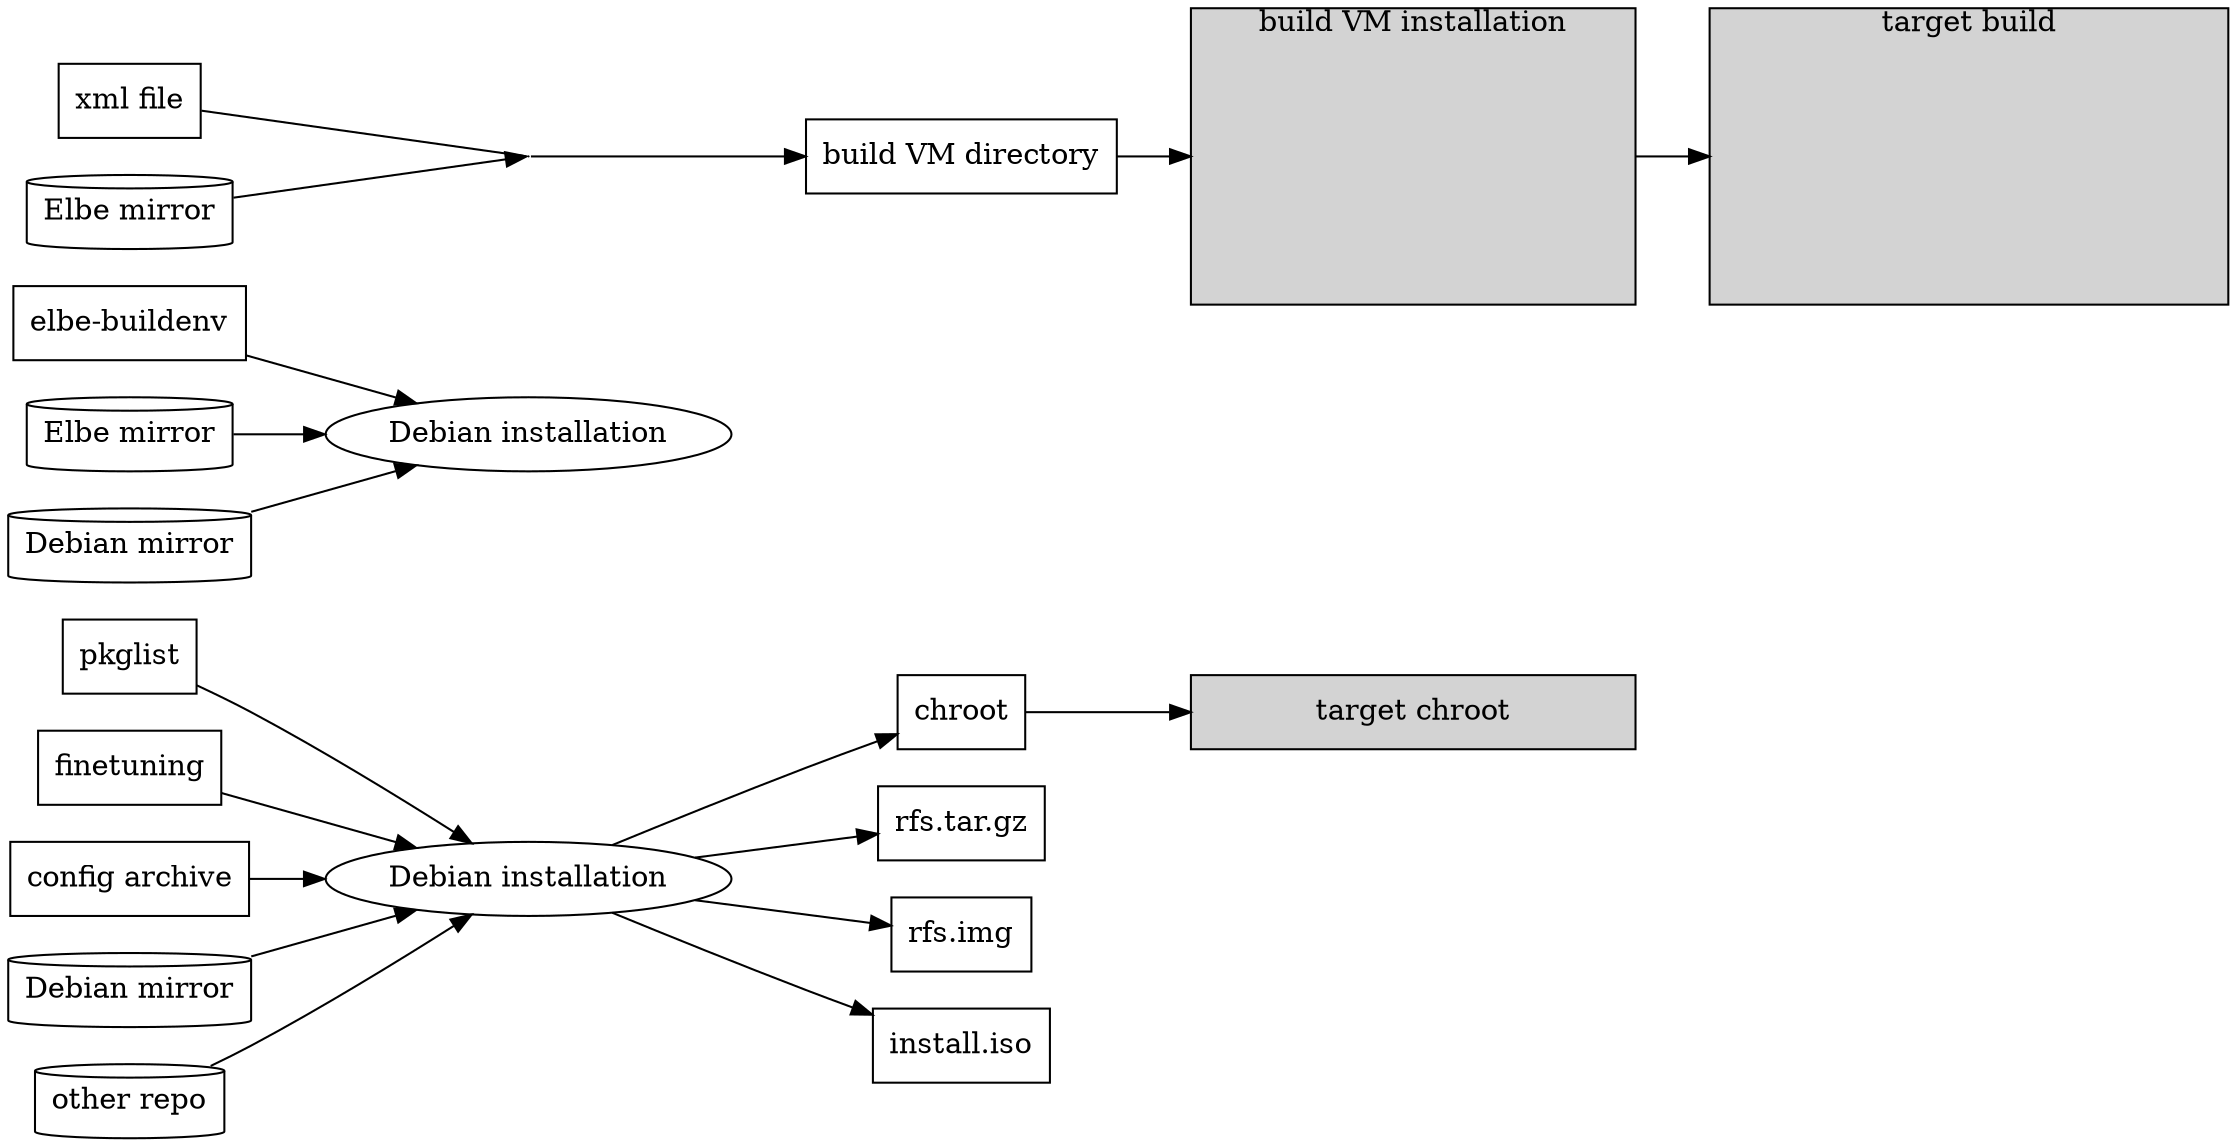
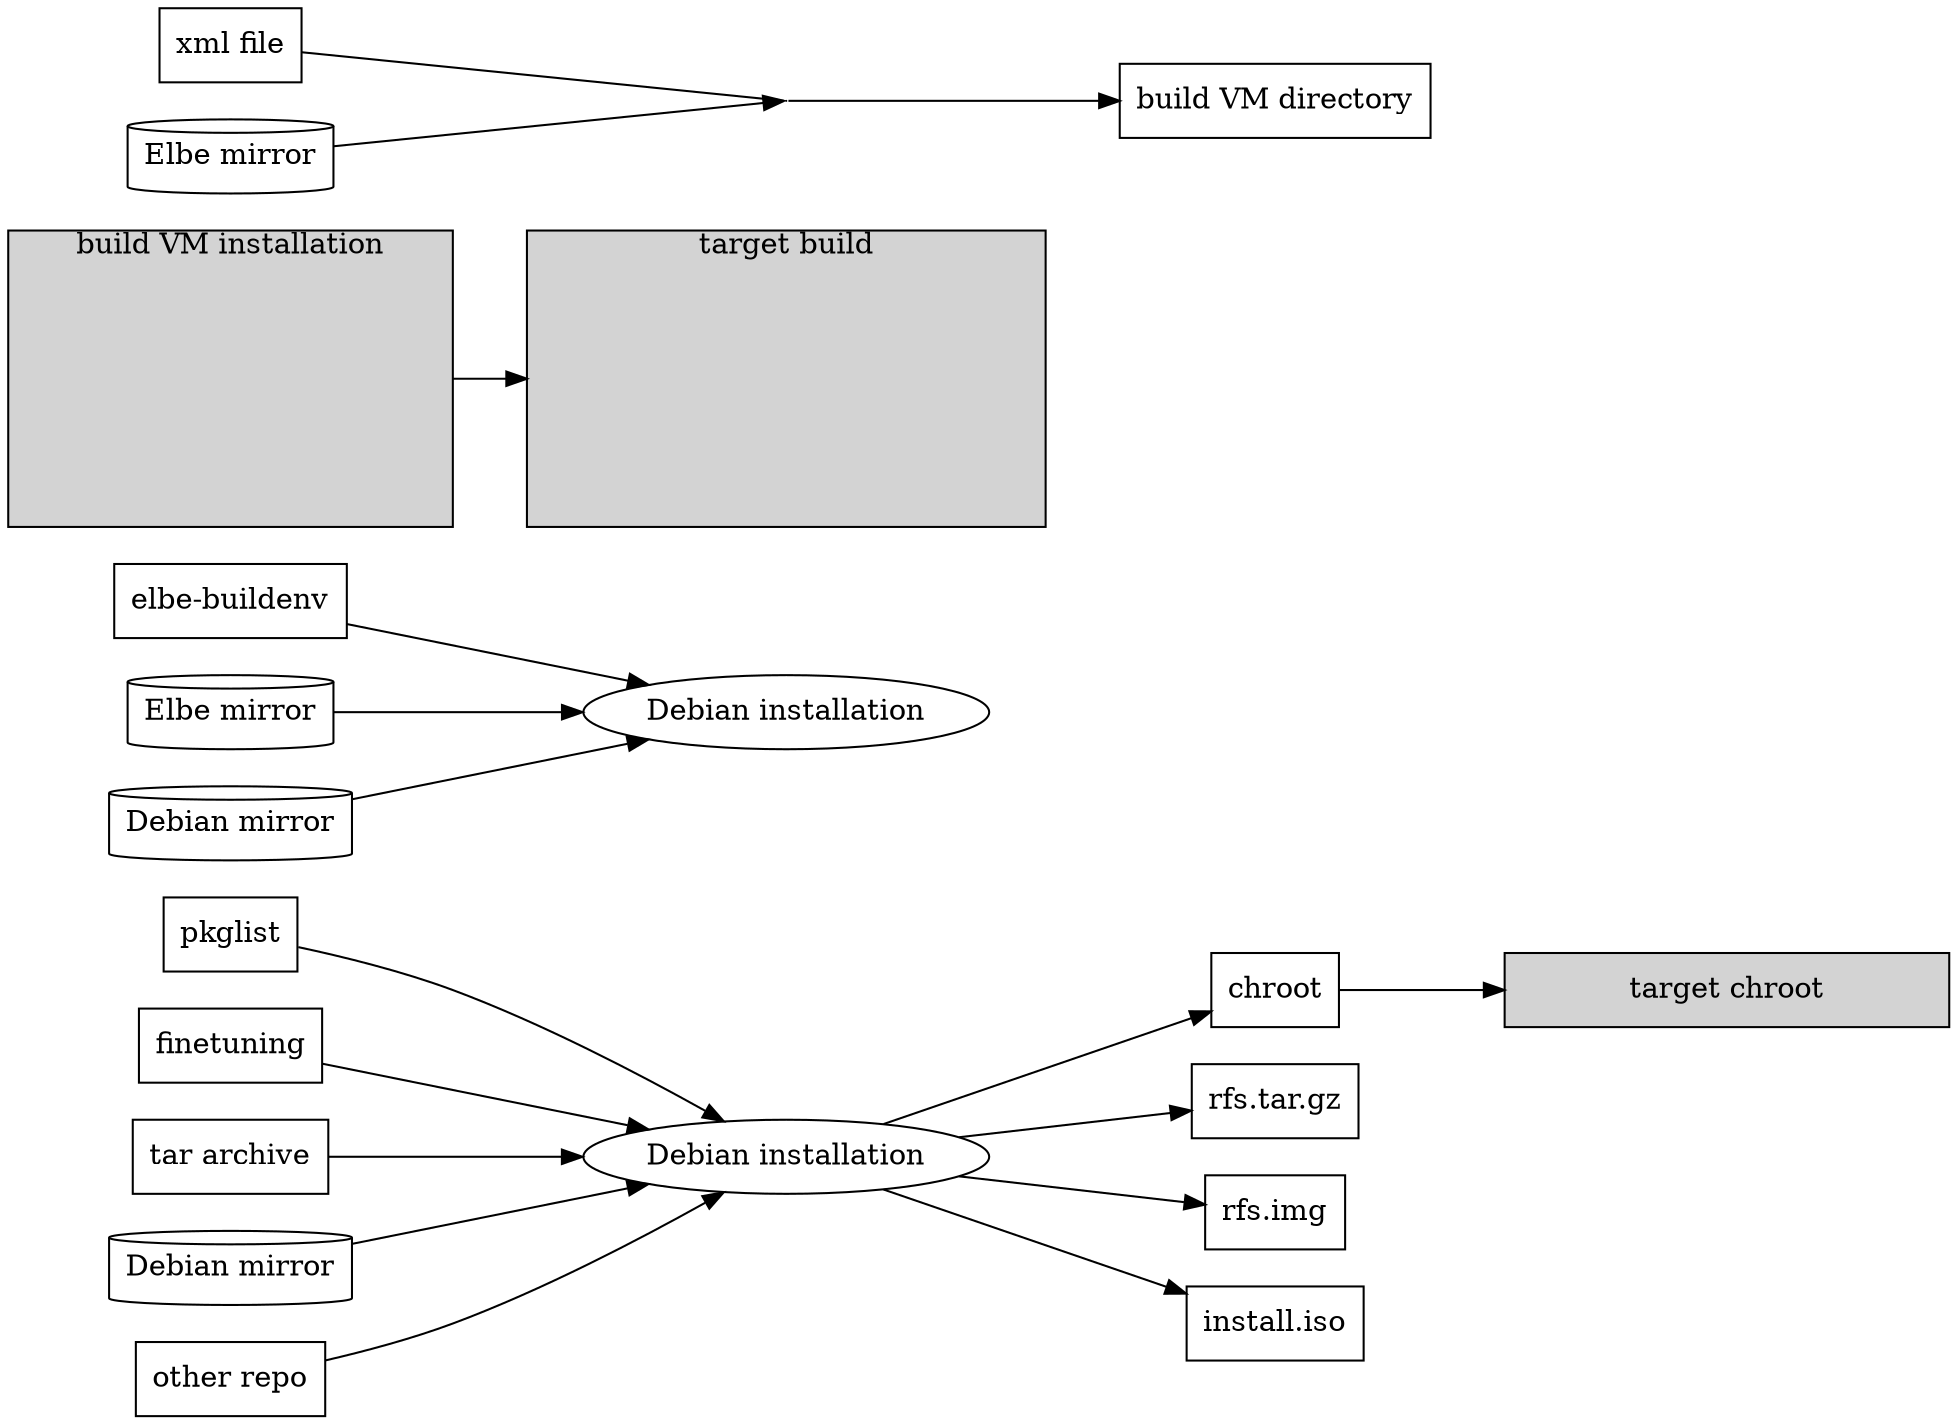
edge "build VM directory" -> "build VM installation": removed
node "config archive": label "config archive" -> "tar archive"
node "other repo": shape cylinder -> box
